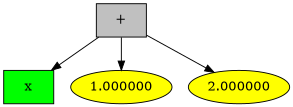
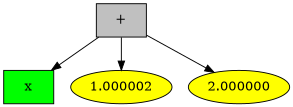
node "1.000000": label "1.000000" -> "1.000002"
